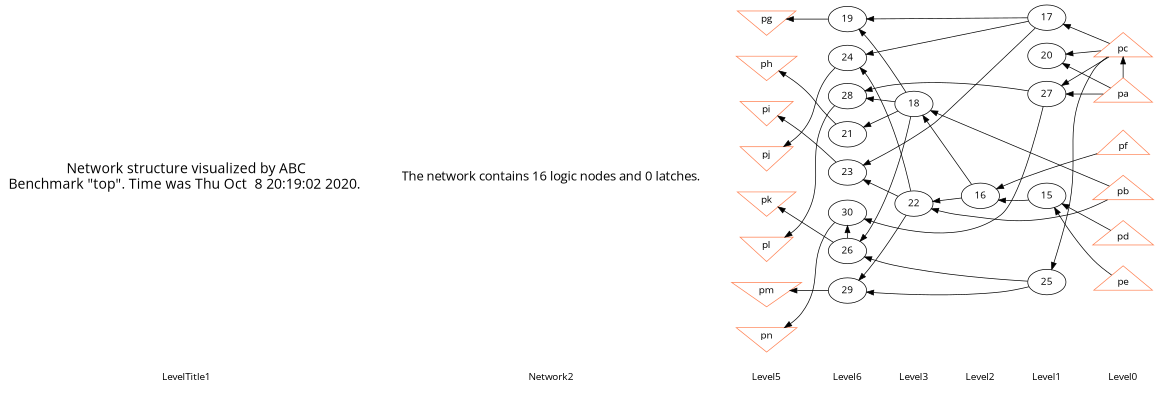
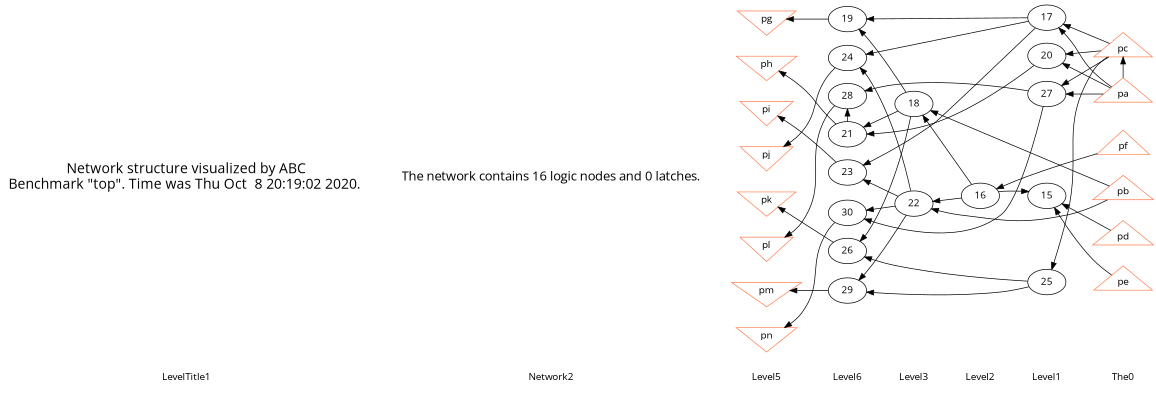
edge "pa" -> "17": added
edge "18" -> "28": now "21" -> "28"
edge "20" -> "21": added
edge "15" -> "16": reversed
edge "26" -> "30": now "22" -> "30"
node "Level0": label "Level0" -> "The0"
